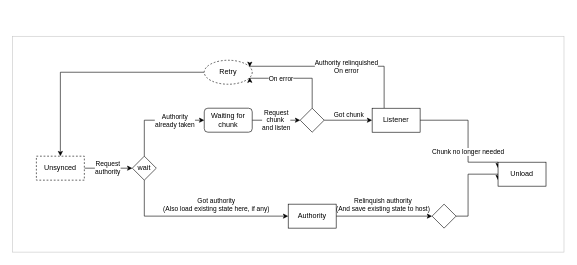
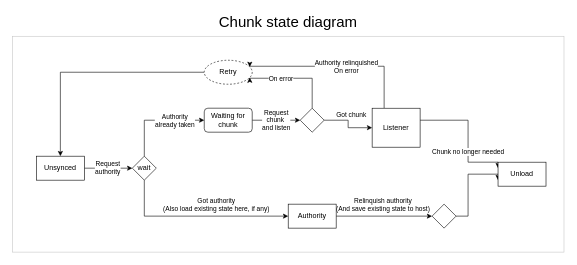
node "Chunk state diagram": added
node "Listener": size 48x24 -> 48x39
node "Unsynced": style dashed -> solid
